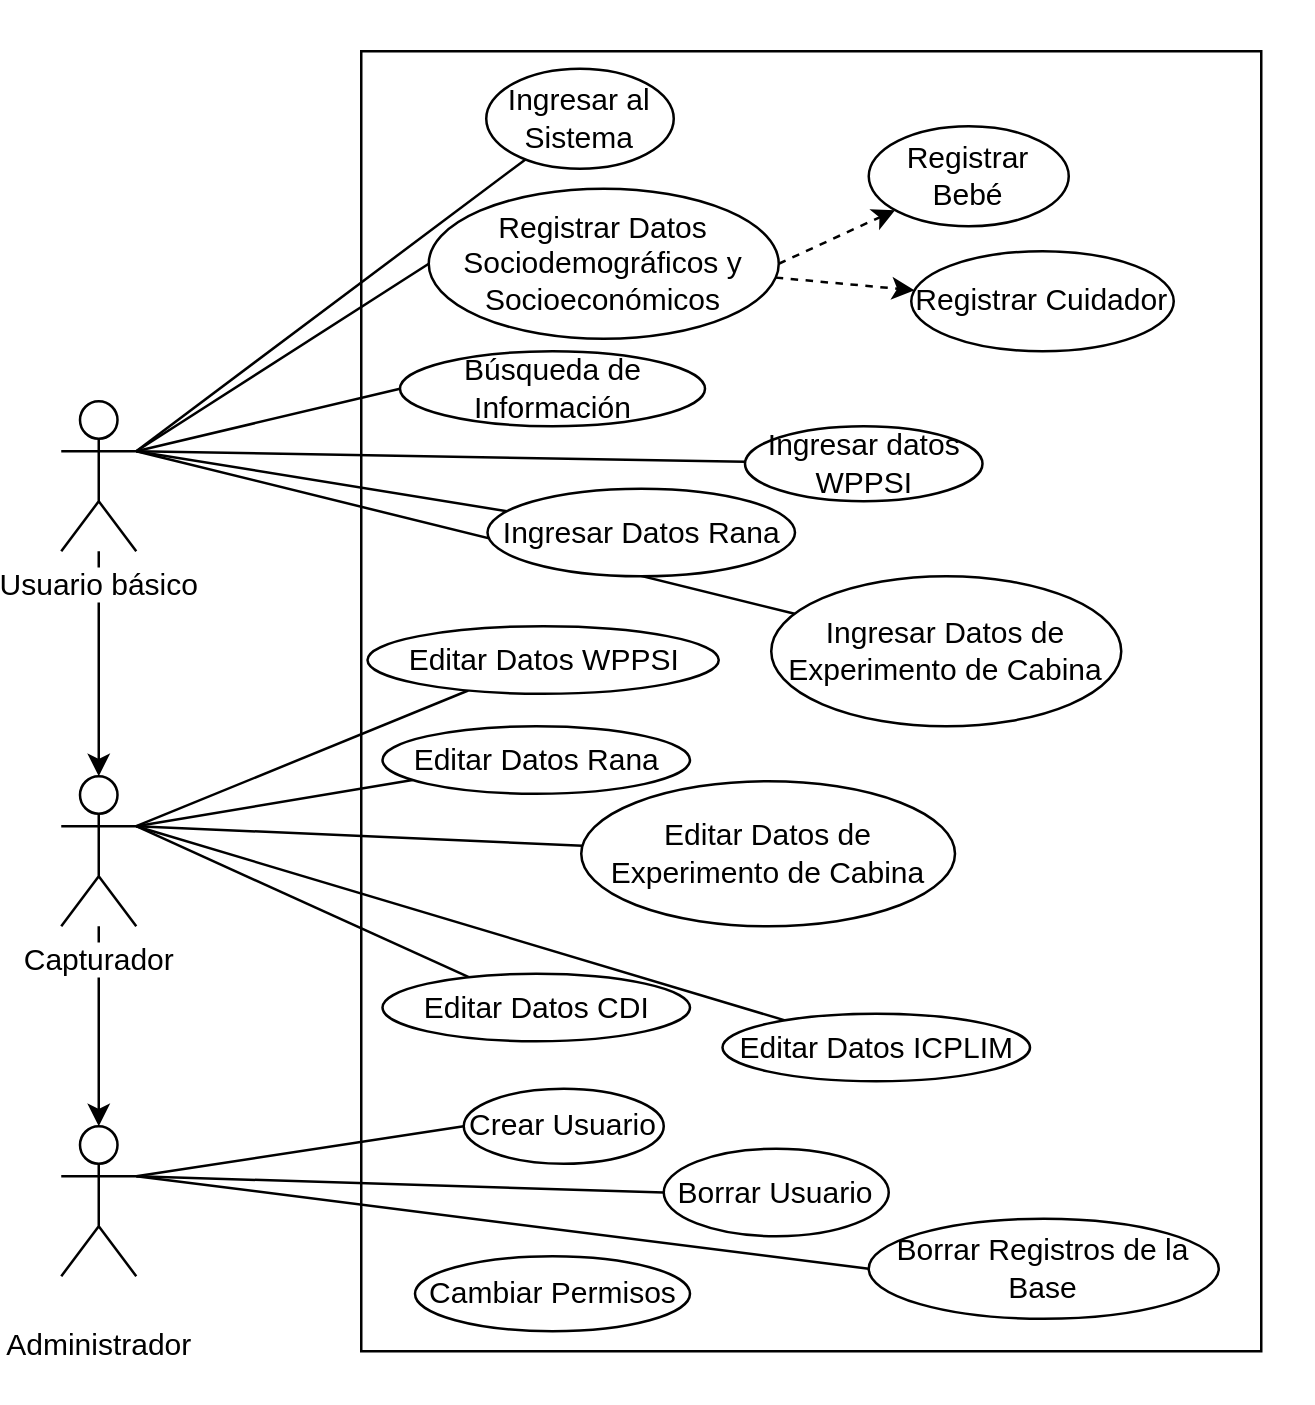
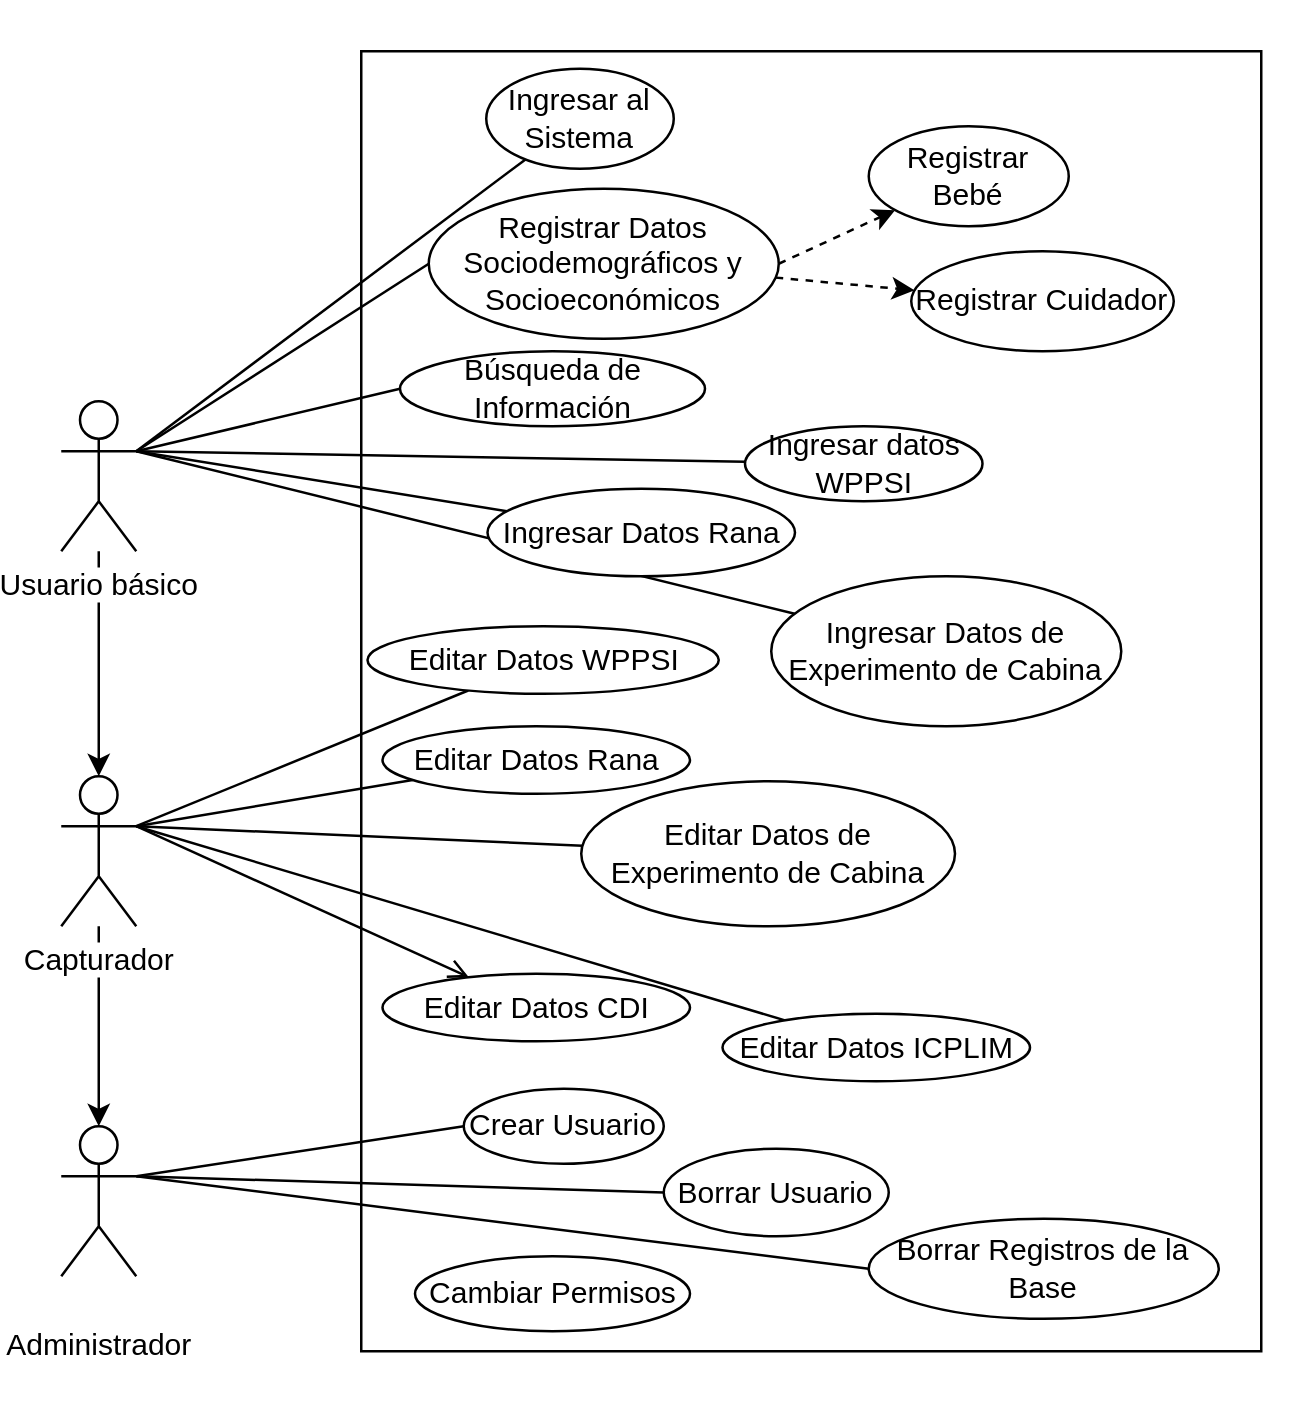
edge "Capturador" -- "Editar Datos CDI": arrowhead none -> open
